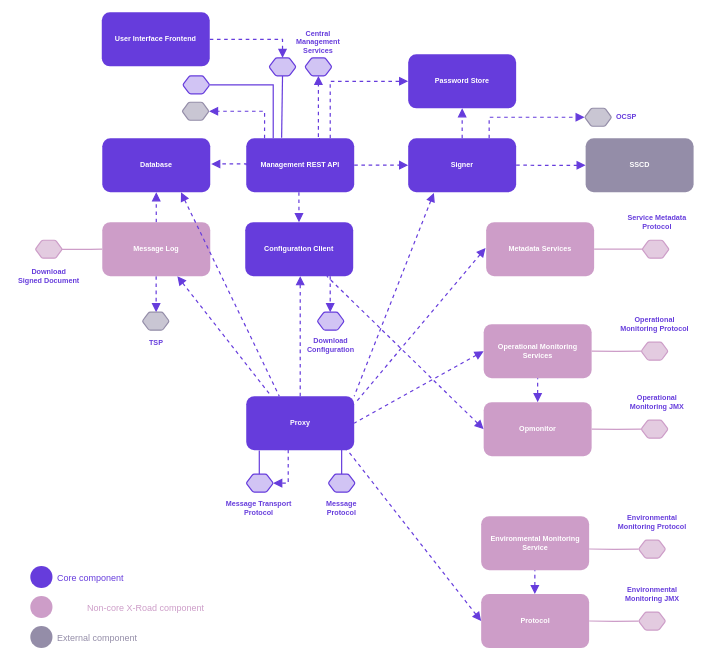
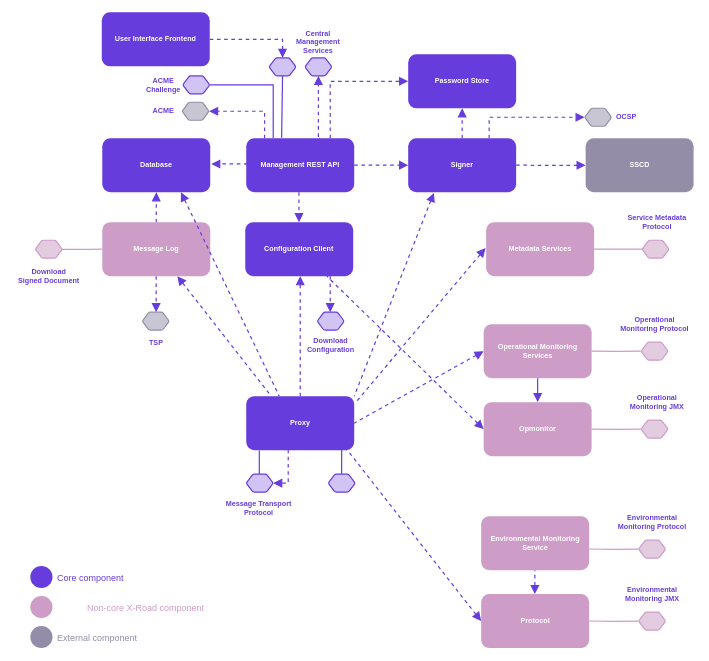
node "ACME Challenge": added
node "ACME": added
edge "Operational MonitoringServices" -> "Opmonitor": style dashed -> solid
node "Message Protocol": removed
